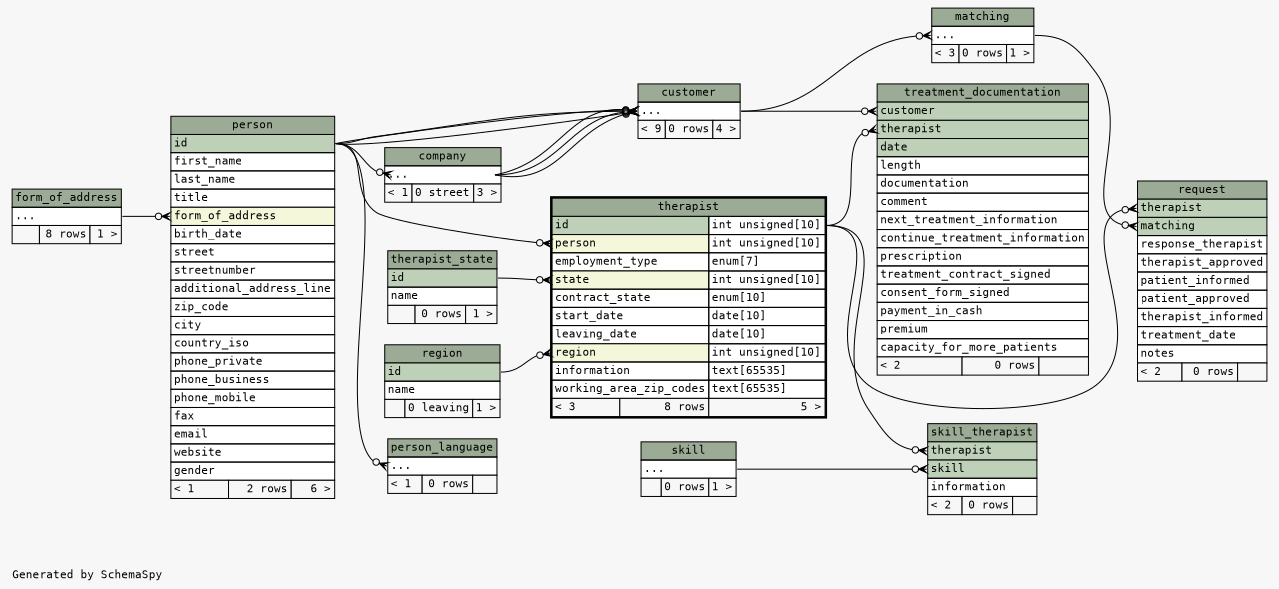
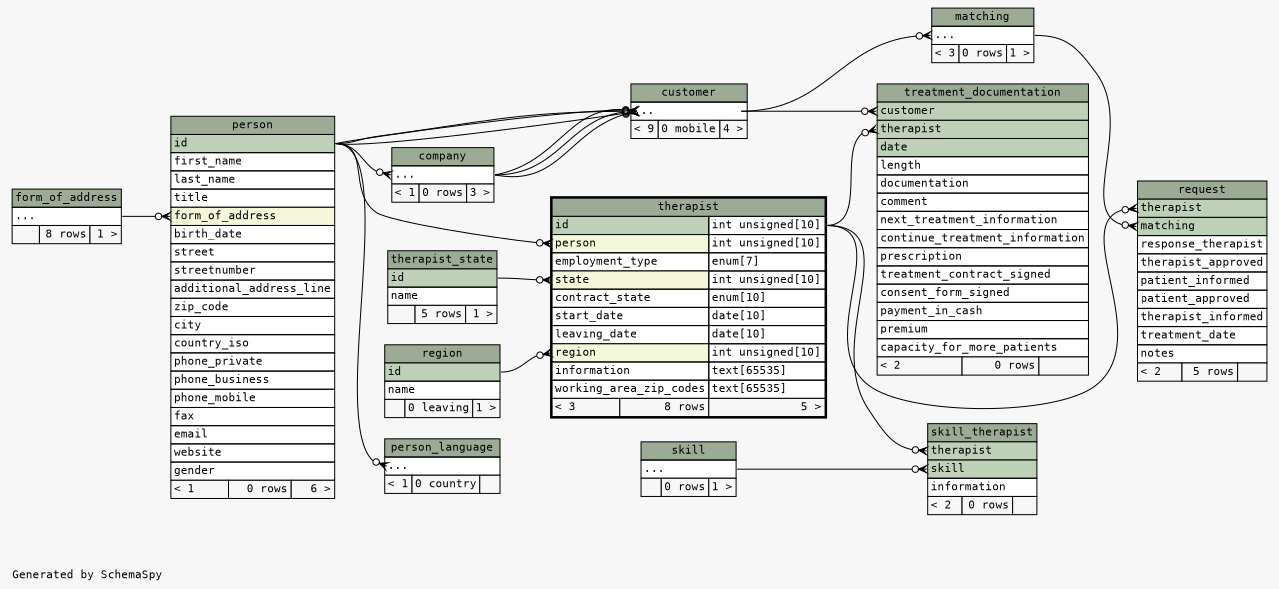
node "customer": text "0 rows" -> "0 mobile"
node "company": text "0 street" -> "0 rows"
node "therapist_state": text "0 rows" -> "5 rows"
node "request": text "0 rows" -> "5 rows"
node "person_language": text "0 rows" -> "0 country"
node "person": text "2 rows" -> "0 rows"
